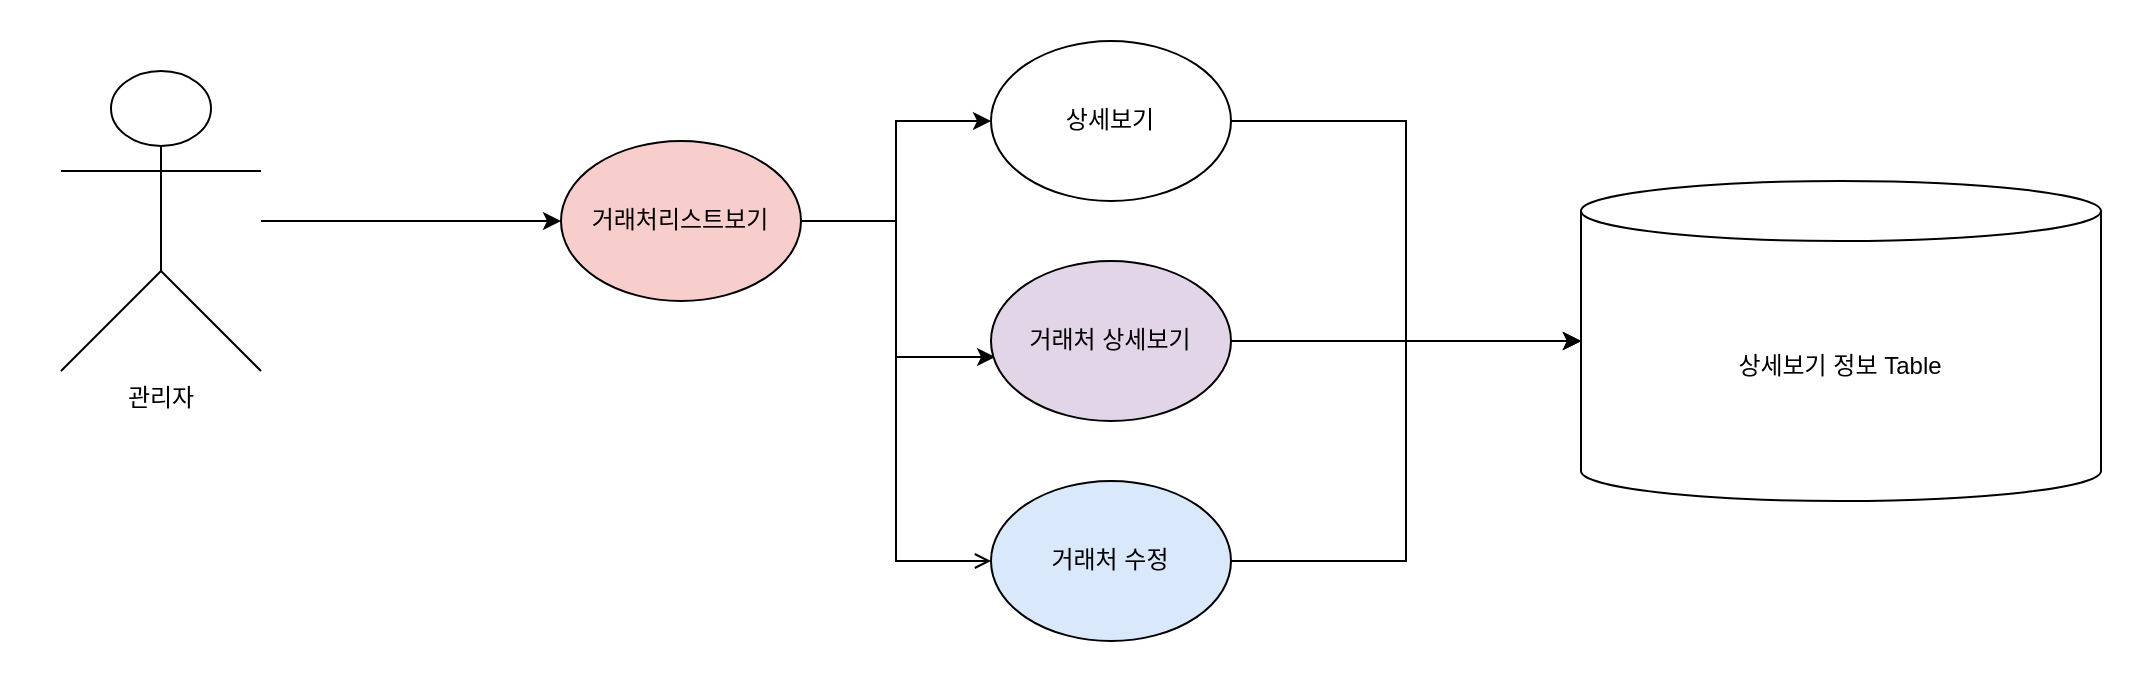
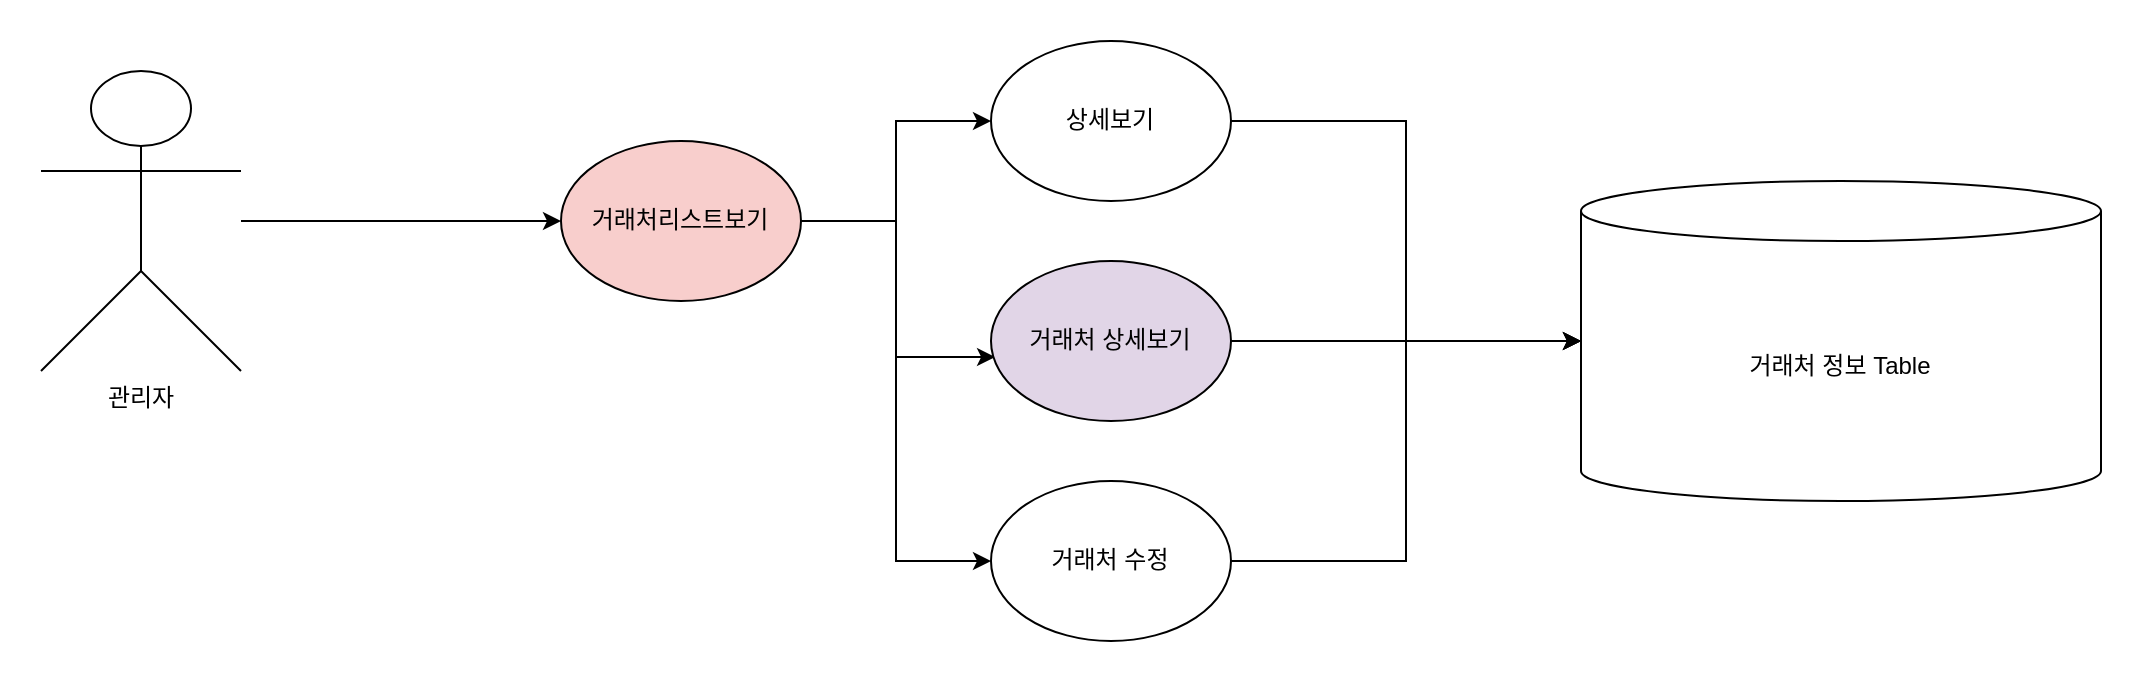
node "관리자": moved (161, 221) -> (141, 221)
node "상세보기 정보 Table": label "상세보기 정보 Table" -> "거래처 정보 Table"
edge "거래처리스트보기" -> "거래처 수정": arrowhead open -> classic
node "거래처 수정": fillcolor #dae8fc -> #ffffff
